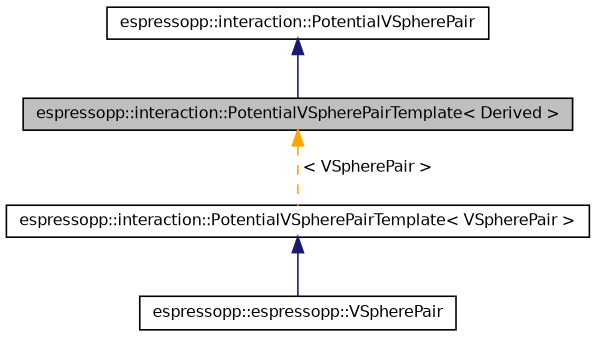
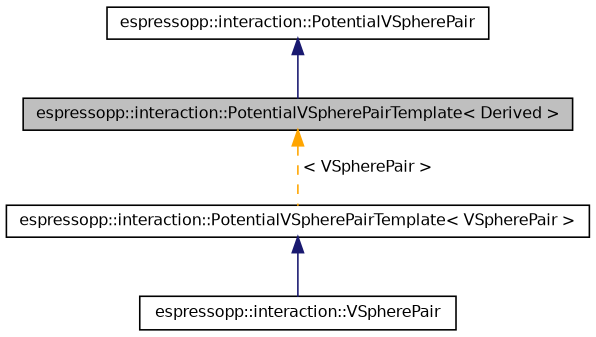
node "espressopp::espressopp::VSpherePair": label "espressopp::espressopp::VSpherePair" -> "espressopp::interaction::VSpherePair"
